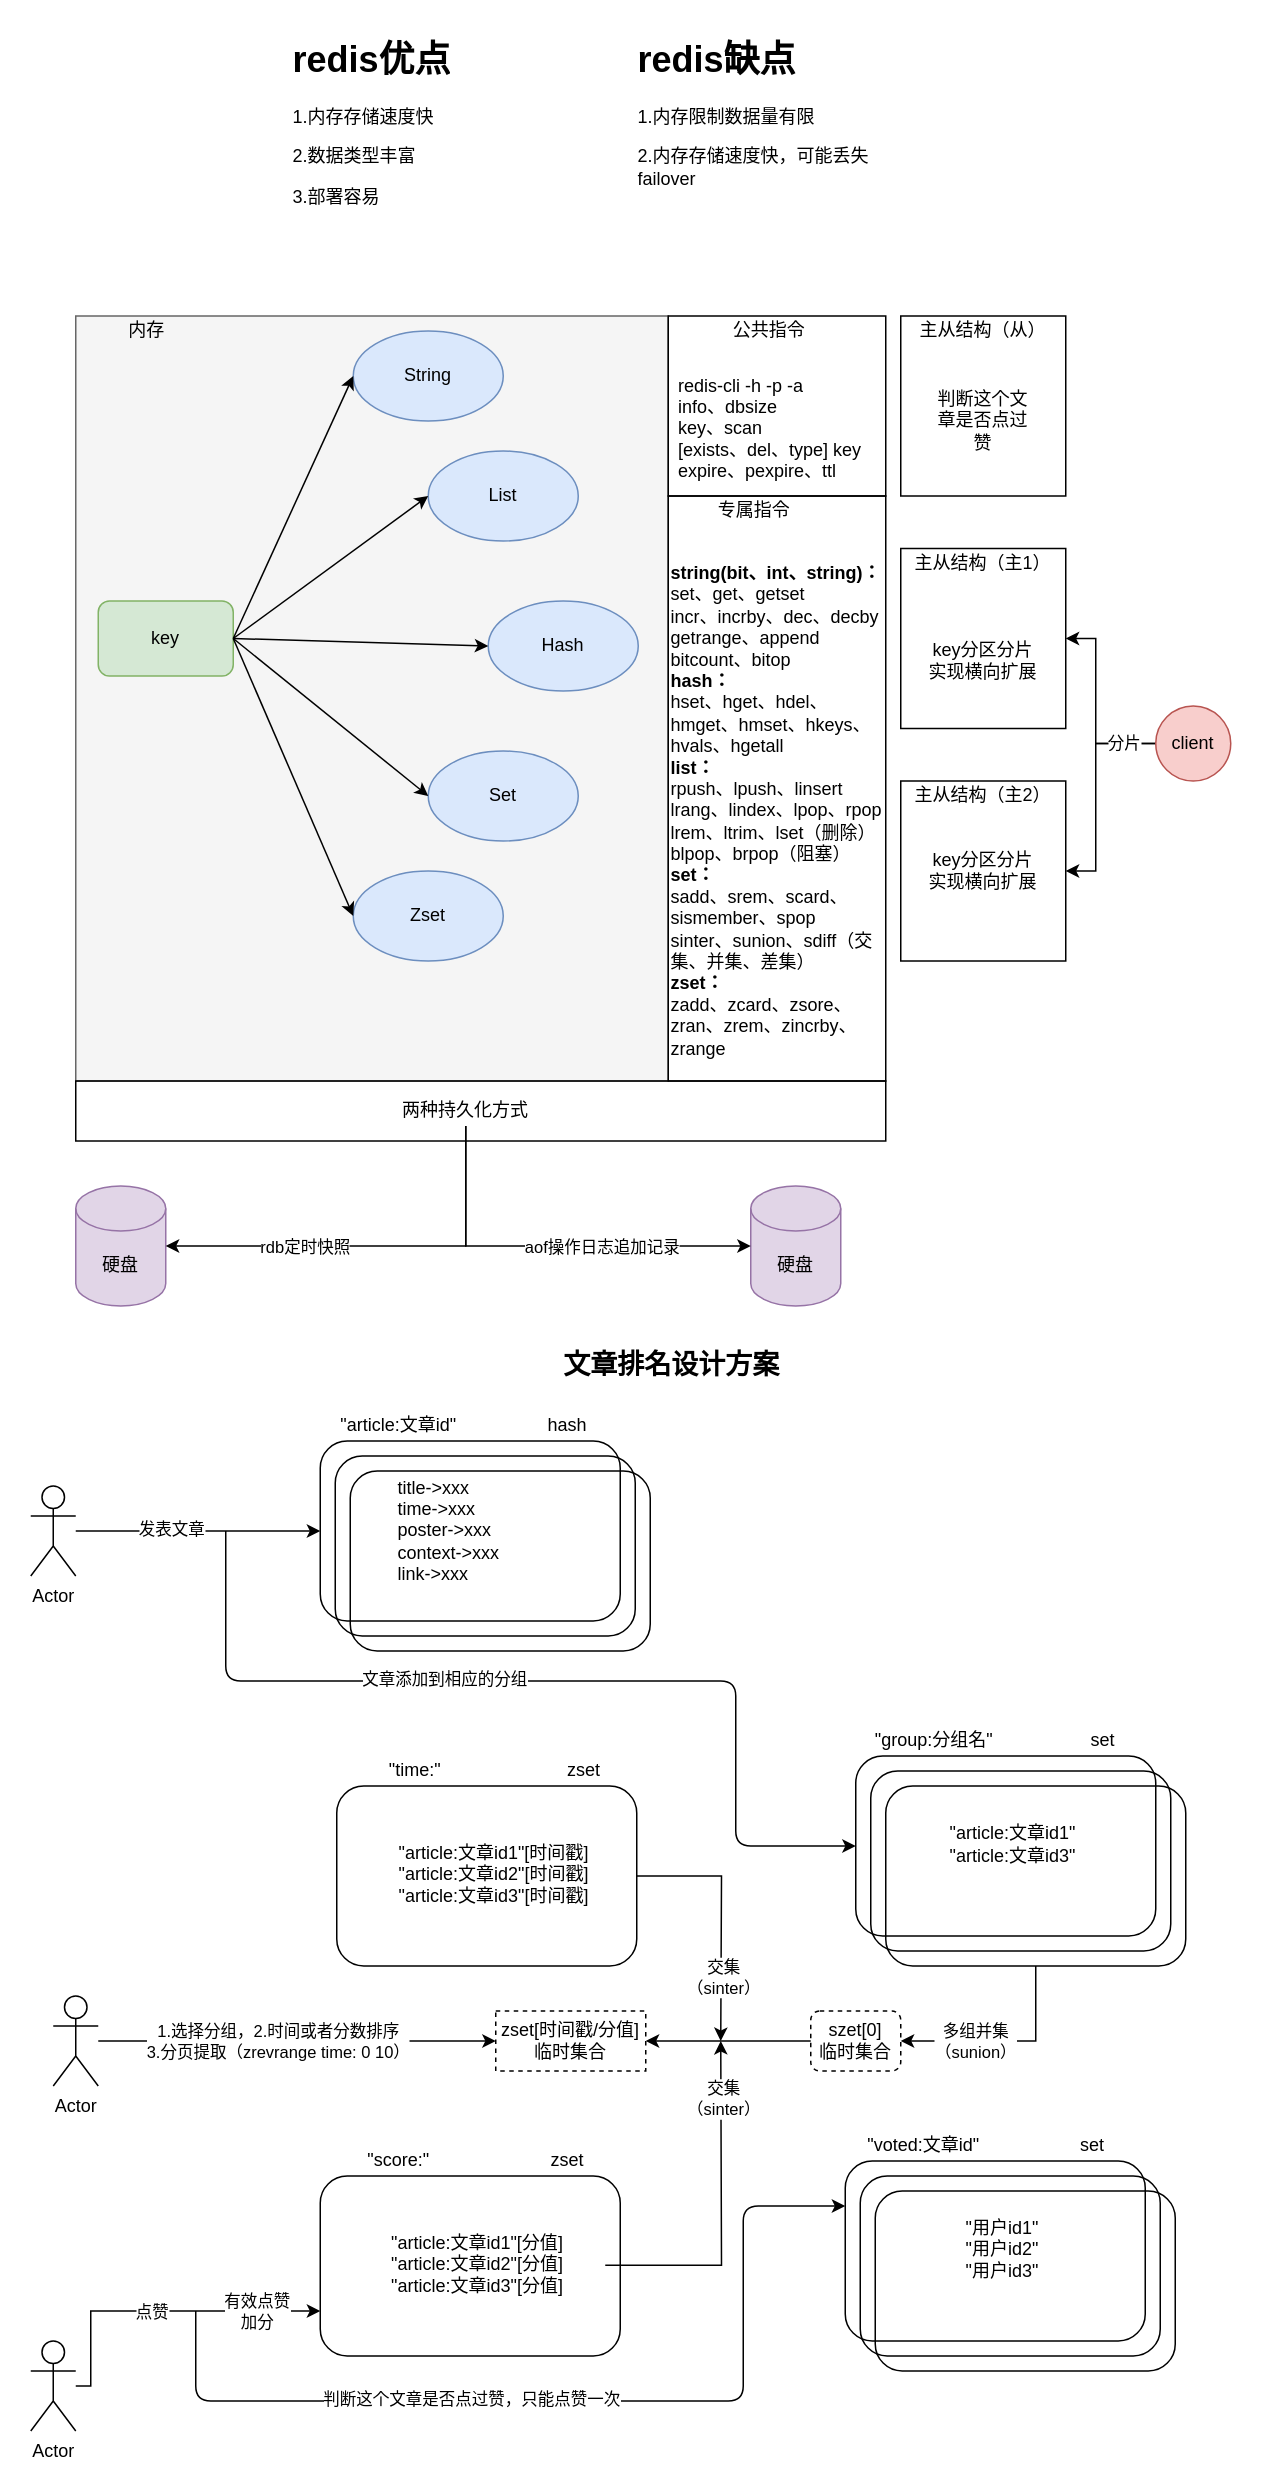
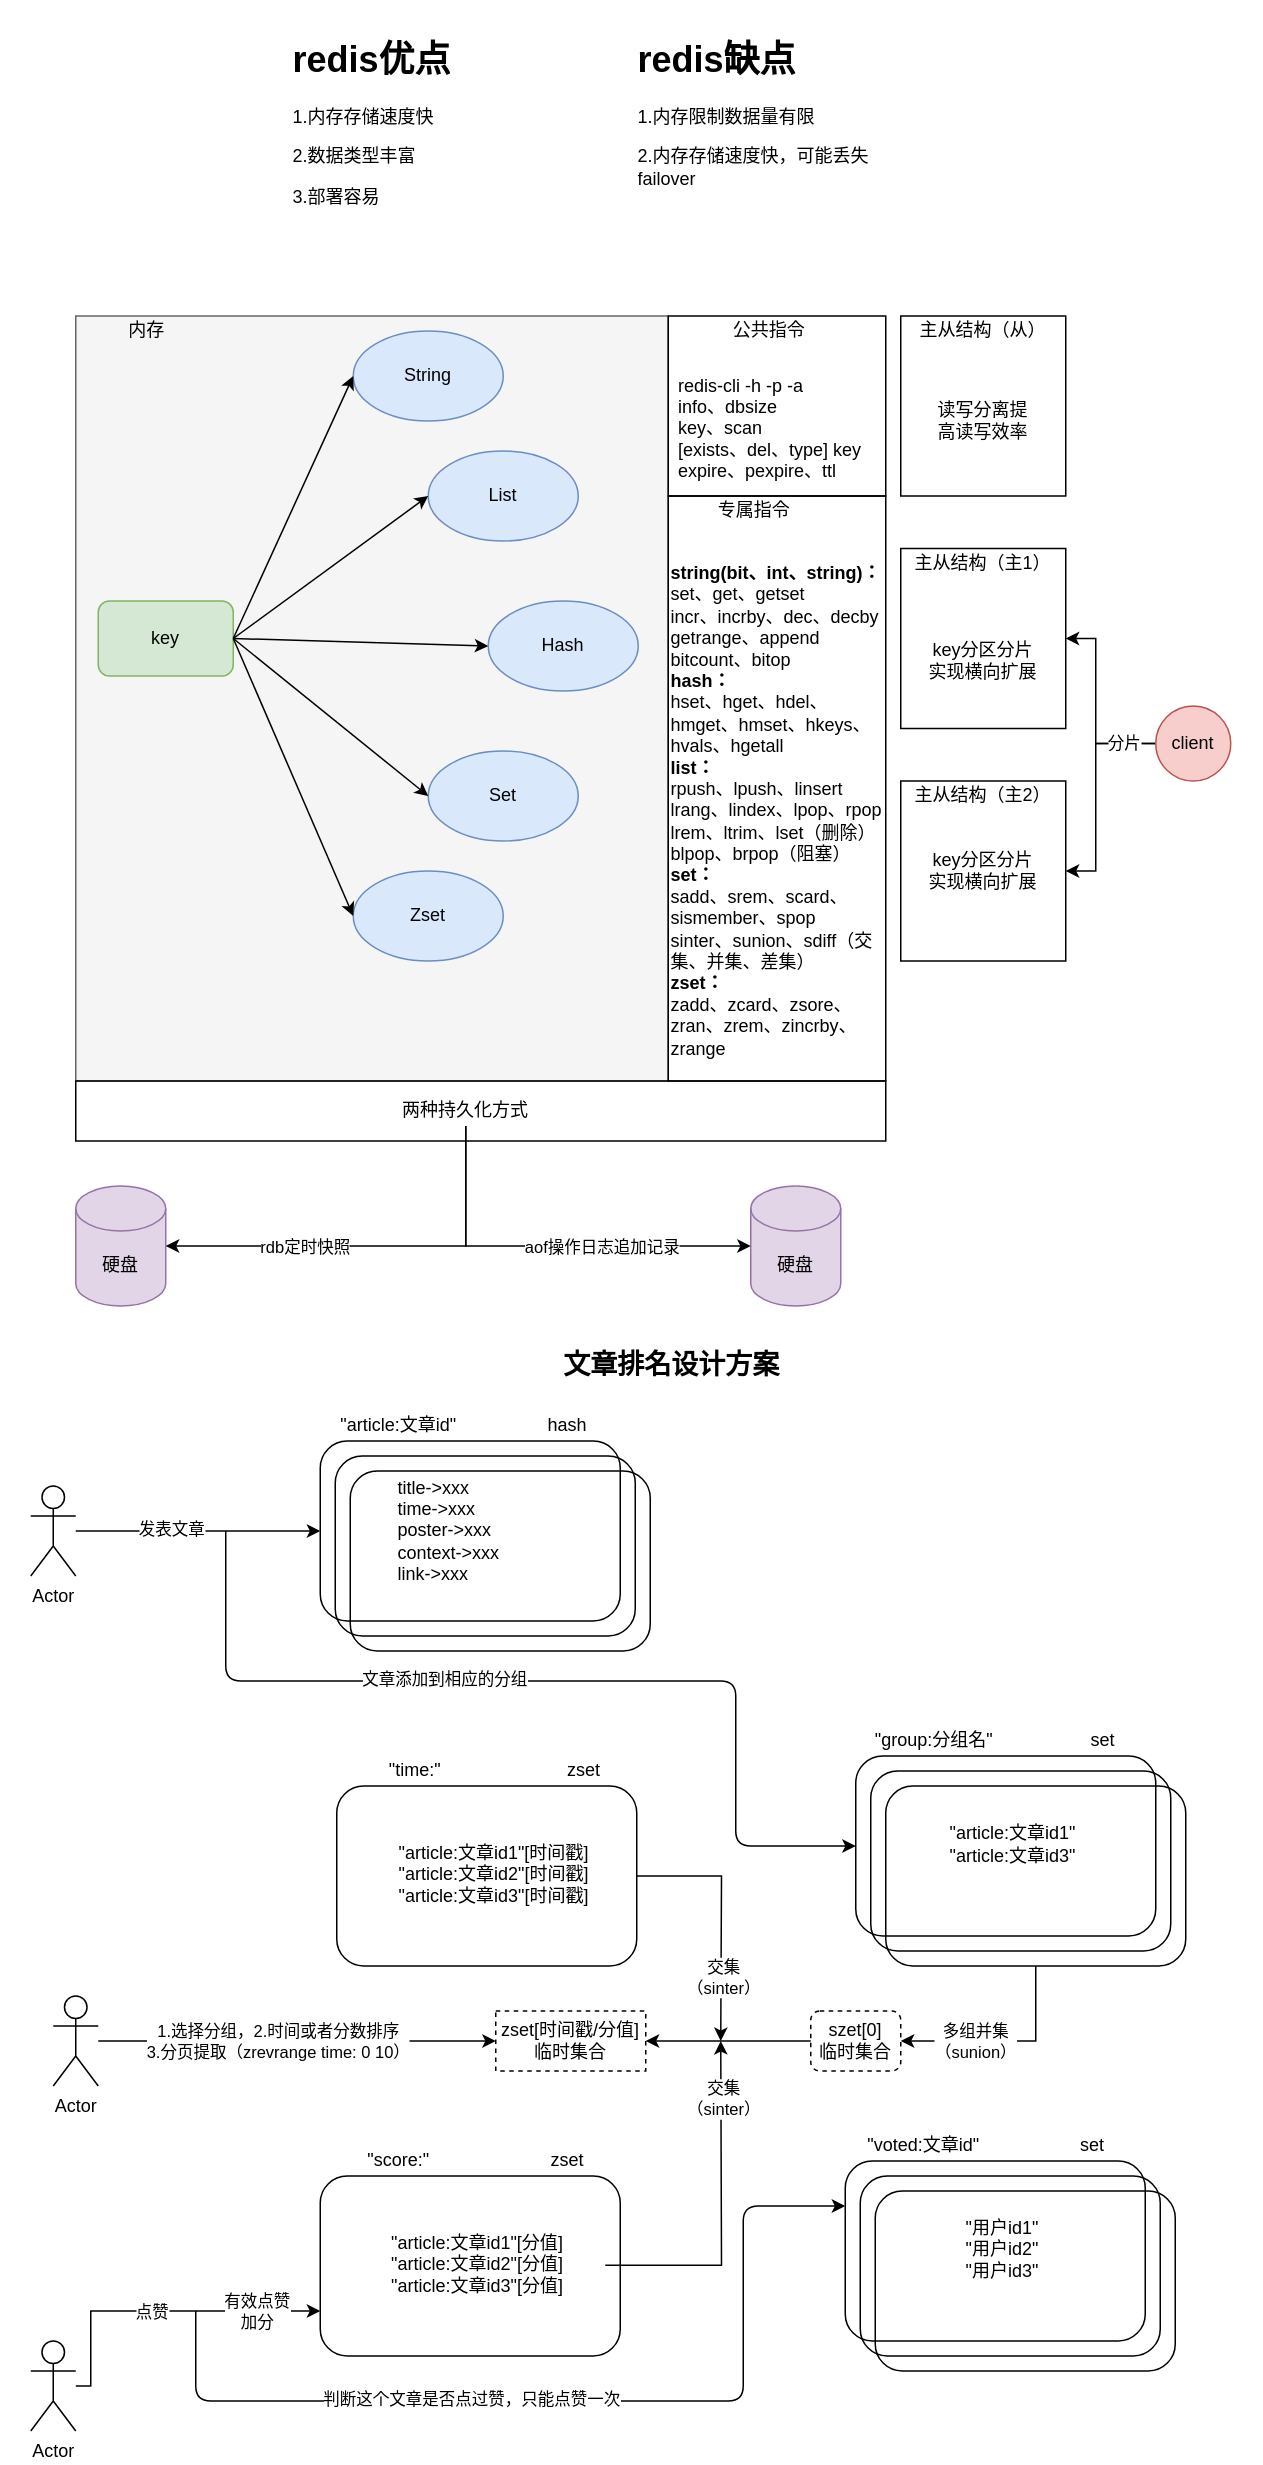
node "判断这个文章是否点过赞": label "判断这个文章是否点过赞" -> "读写分离提高读写效率"
